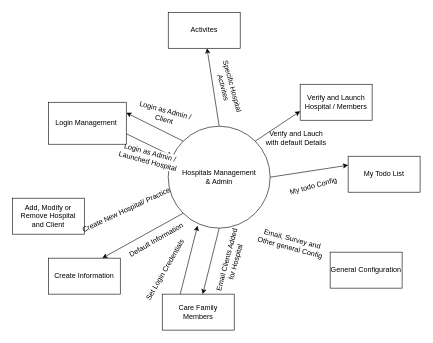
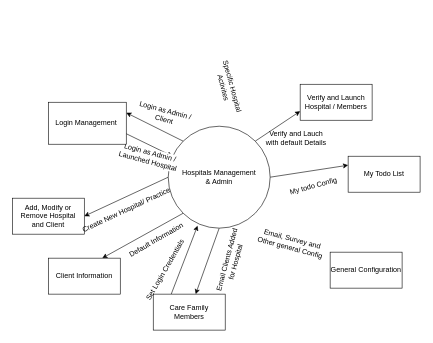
node "Activites": removed
edge "Hospitals Management & Admin" -> "Activites": removed
edge "Hospitals Management & Admin" -> "Add, Modify or Remove Hospital and Client": added
node "Create Information": label "Create Information" -> "Client Information"
node "Care Family Members": moved (198, 312) -> (189, 312)
